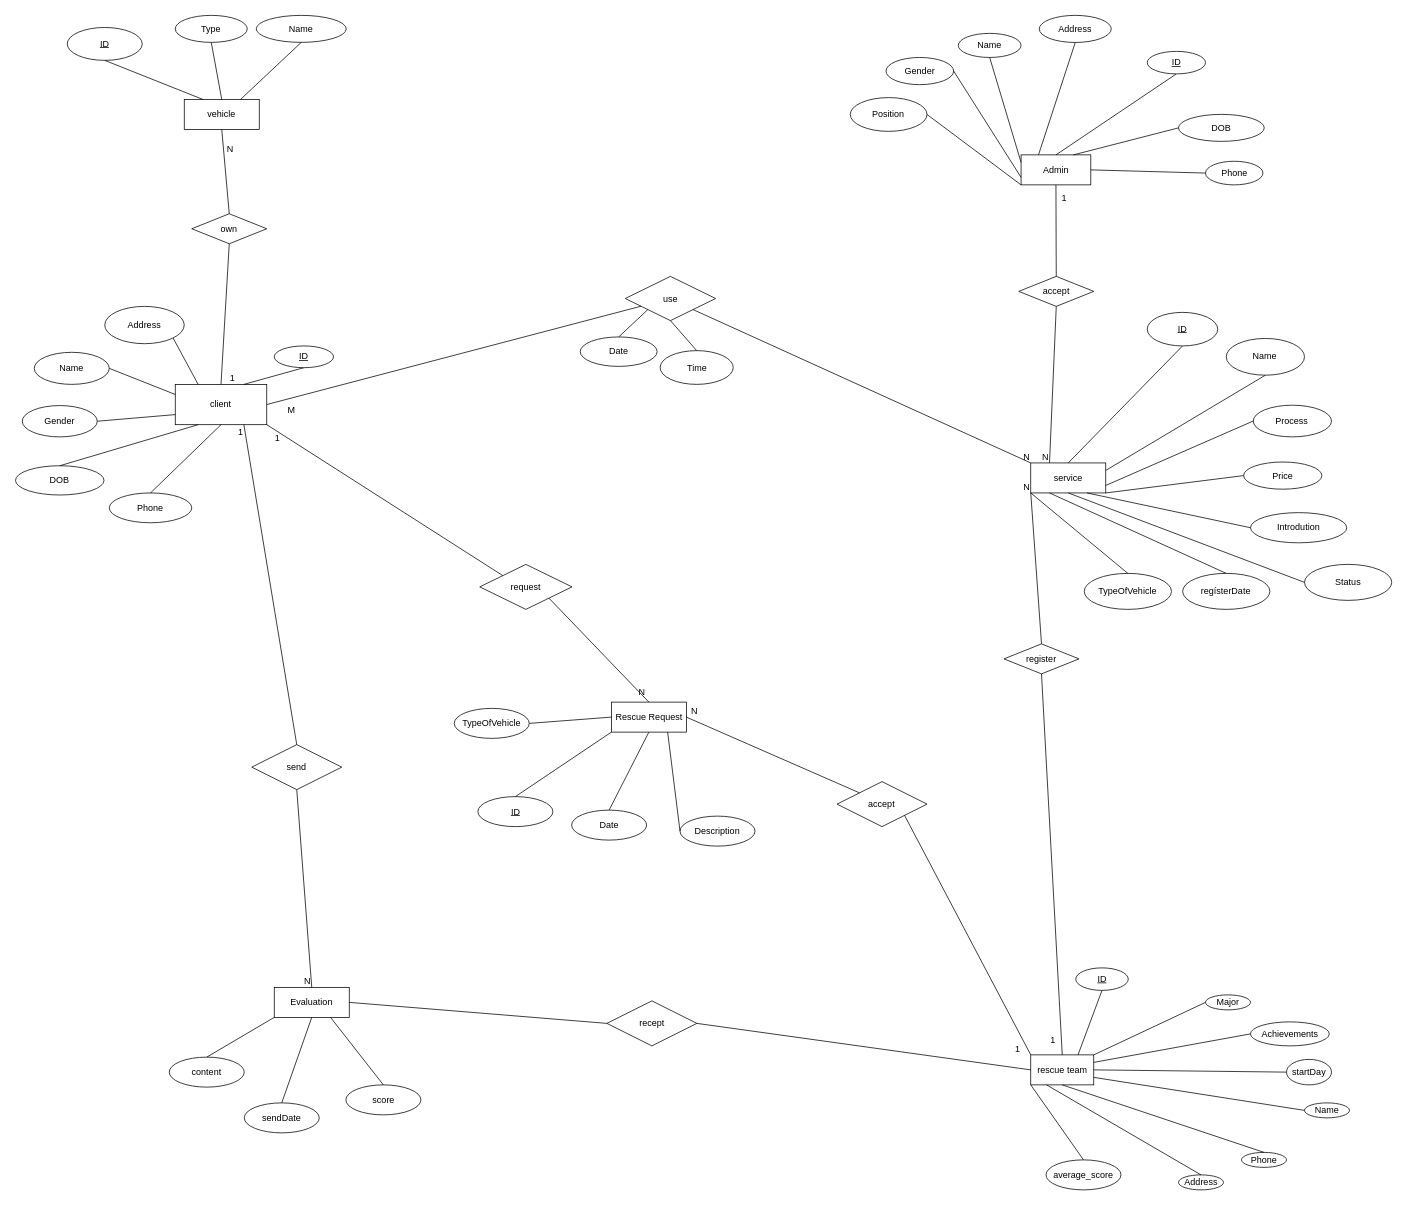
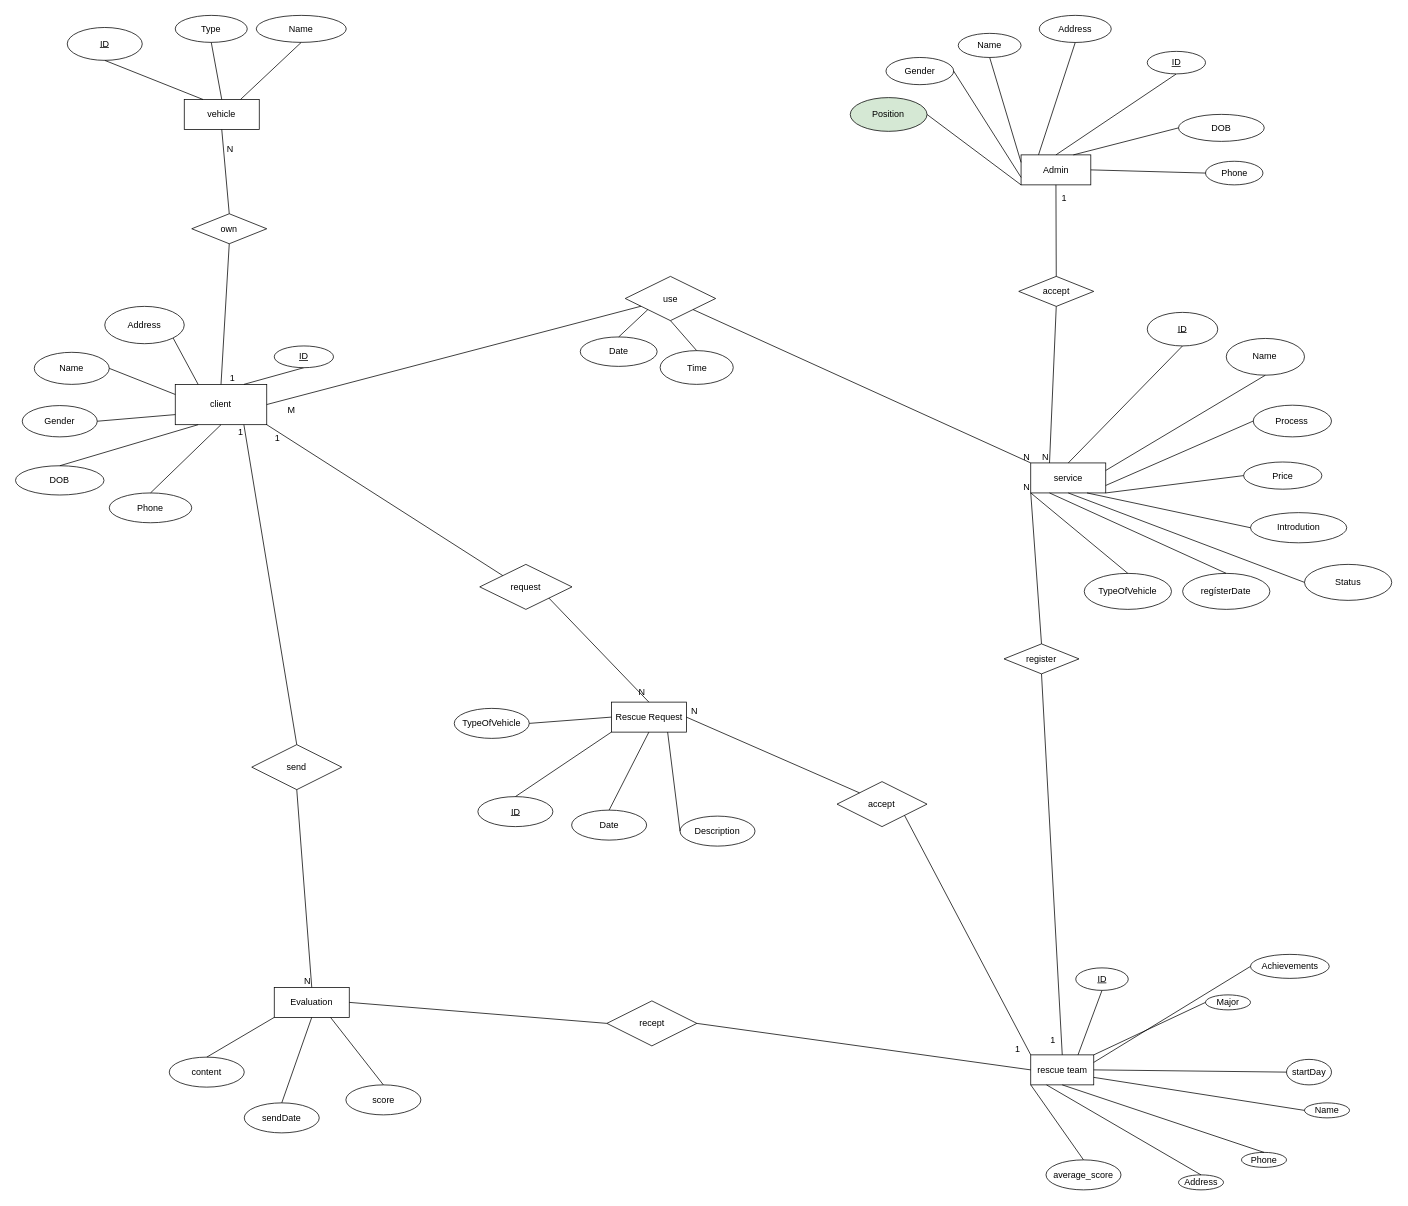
node "Position": fillcolor #ffffff -> #d5e8d4
node "Achievements": moved (1290, 1034) -> (1290, 966)
